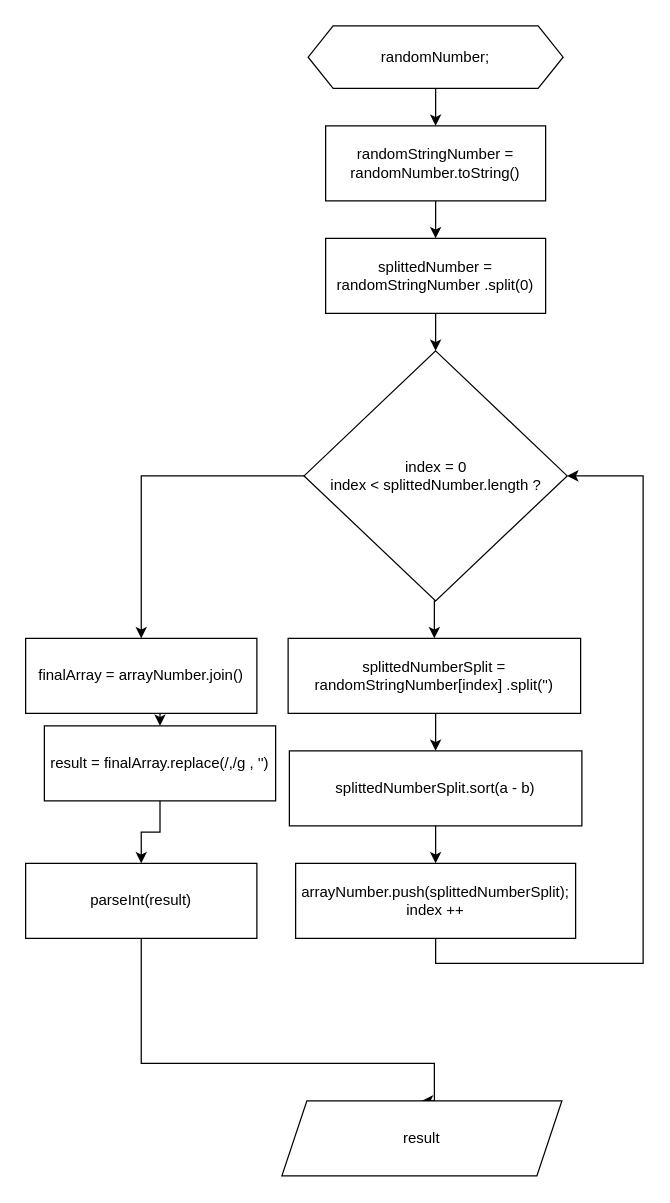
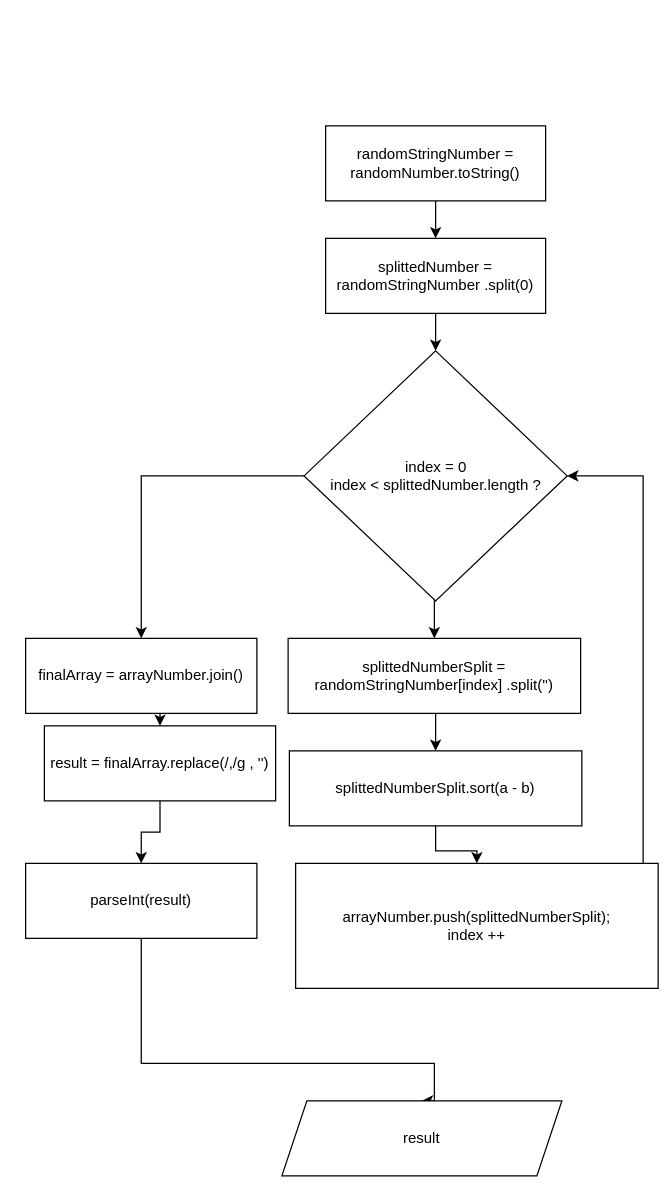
node "randomNumber;": removed
edge "randomNumber;" -> "randomStringNumber = randomNumber.toString()": removed
node "arrayNumber.push(splittedNumberSplit); index ++": size 280x75 -> 363x125
